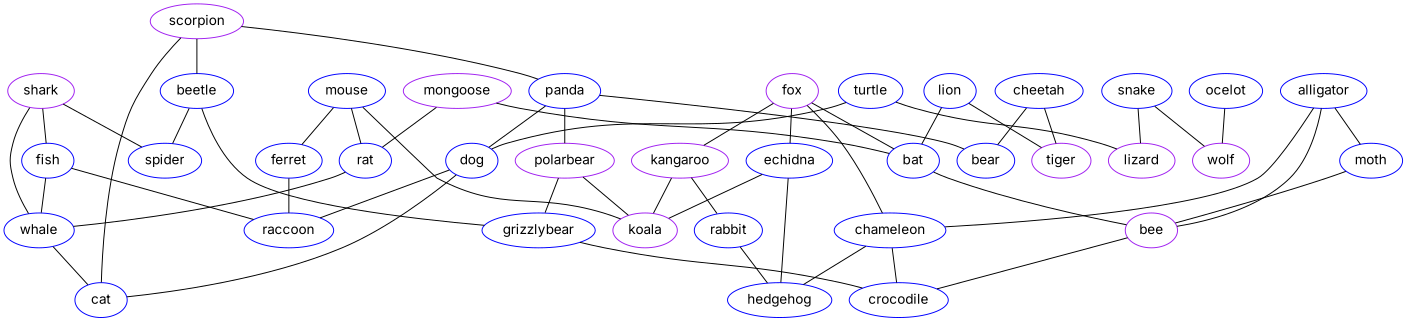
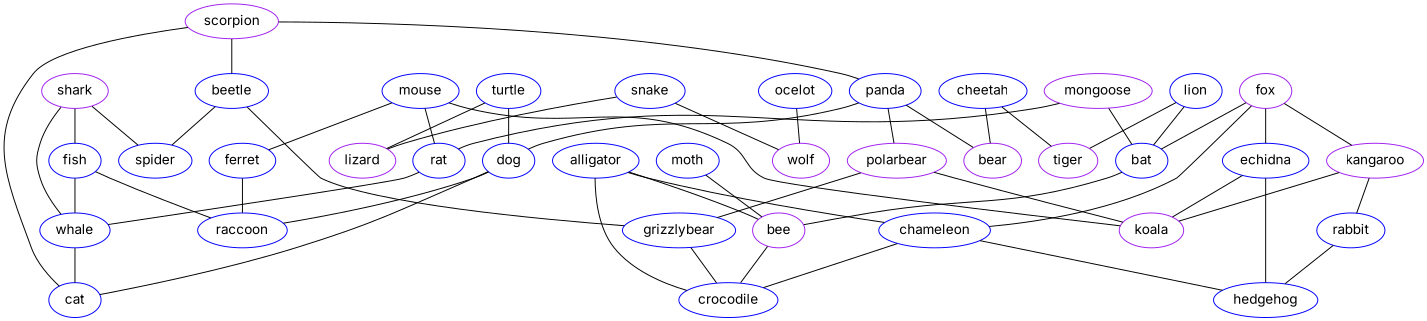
edge "alligator" -- "moth": now "alligator" -- "crocodile"
node "bear": color blue -> purple
